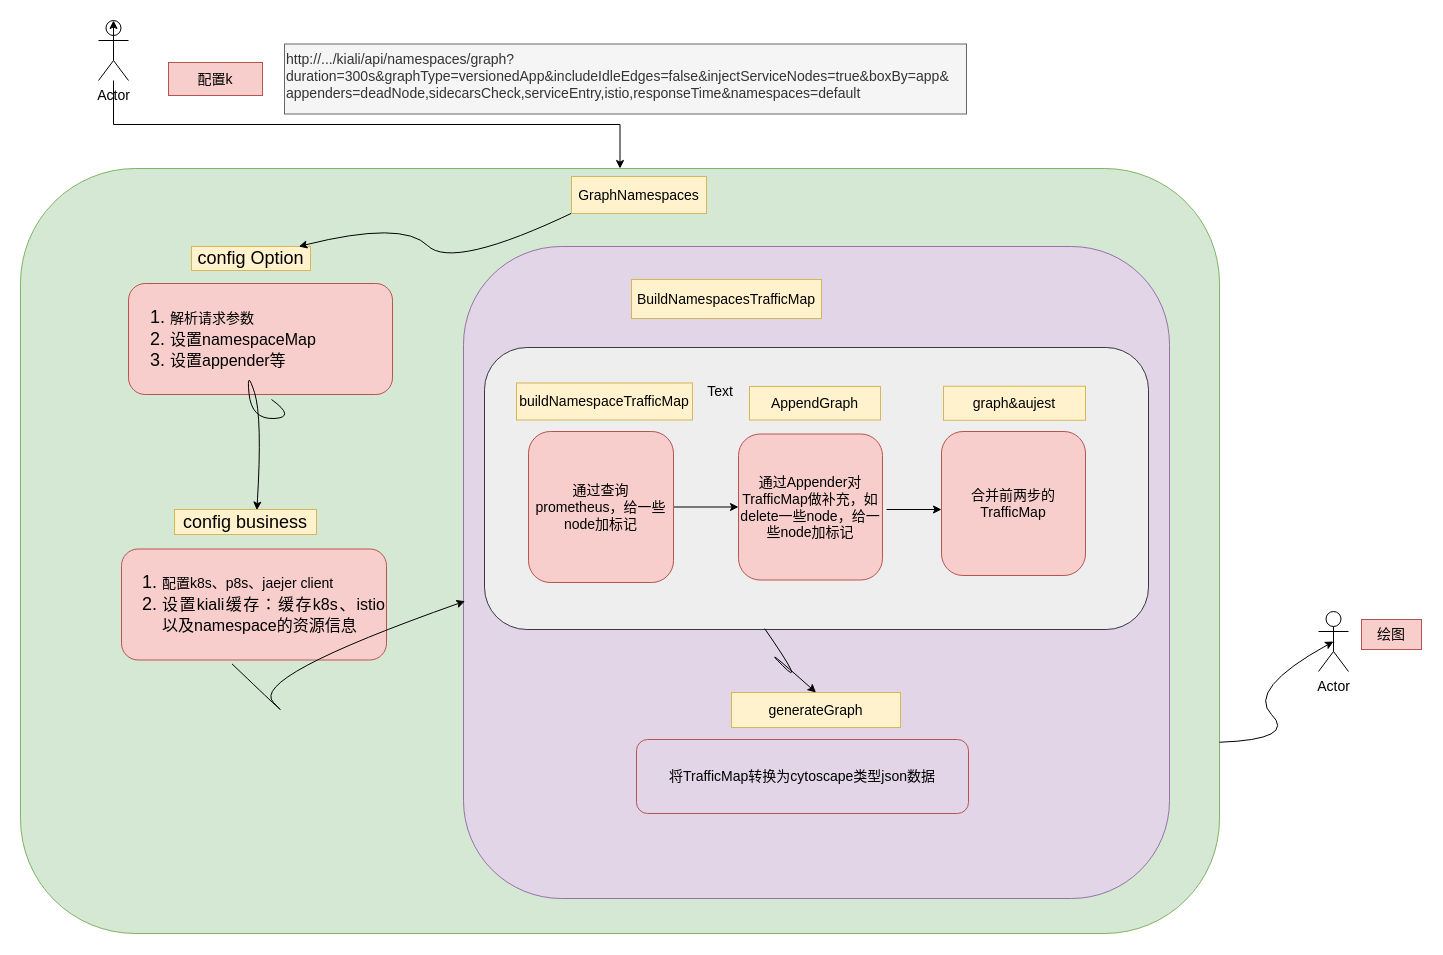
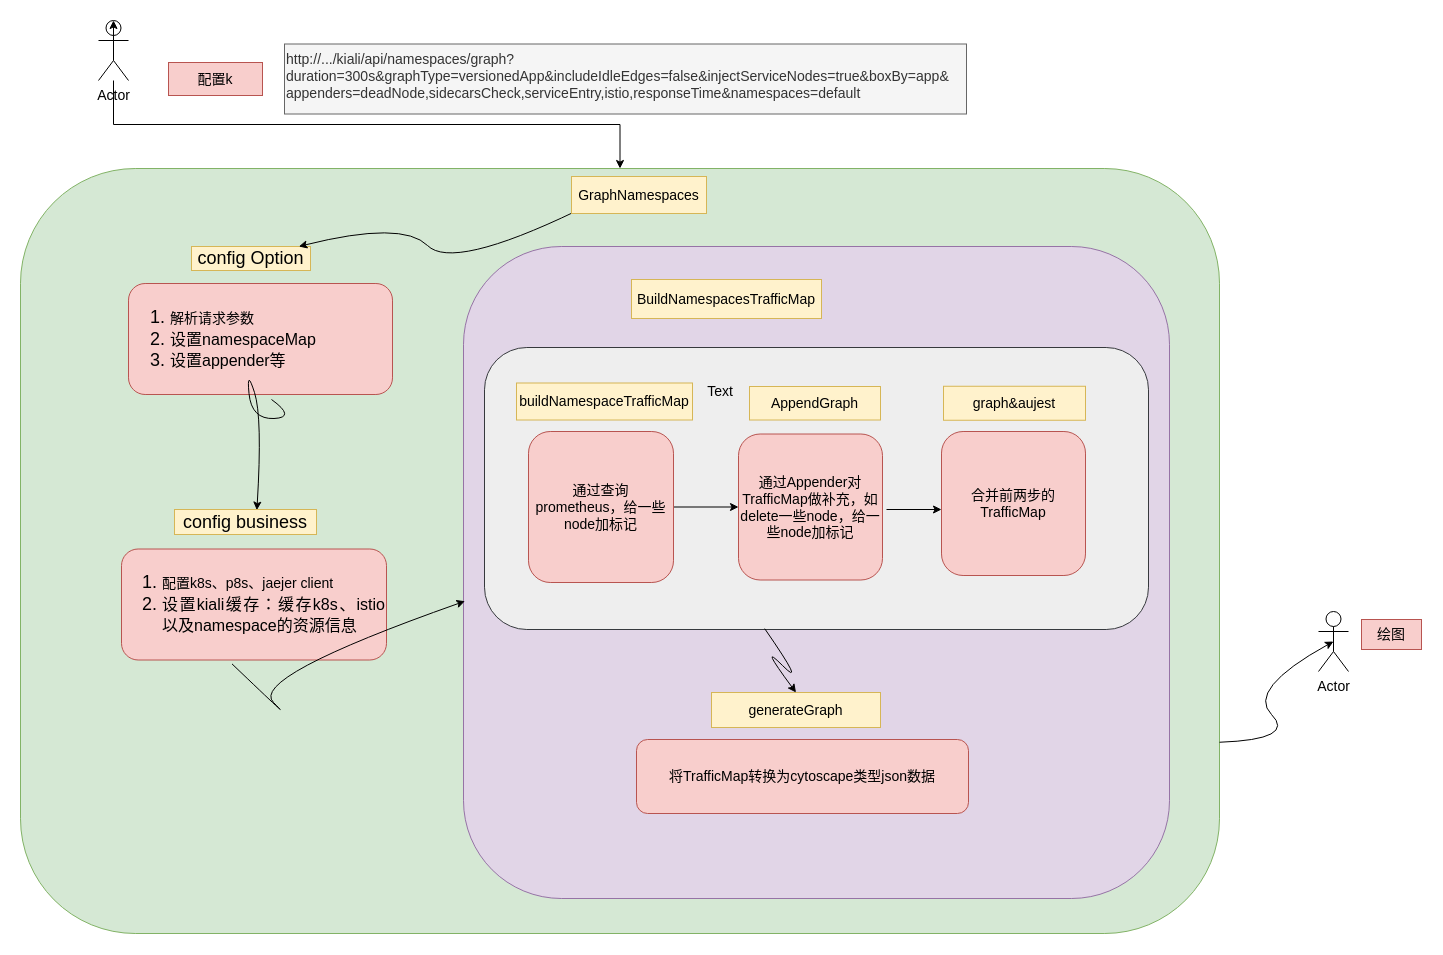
node "generateGraph": moved (816, 710) -> (796, 710)
node "将TrafficMap转换为cytoscape类型json数据": fillcolor #e1d5e7 -> #f8cecc
